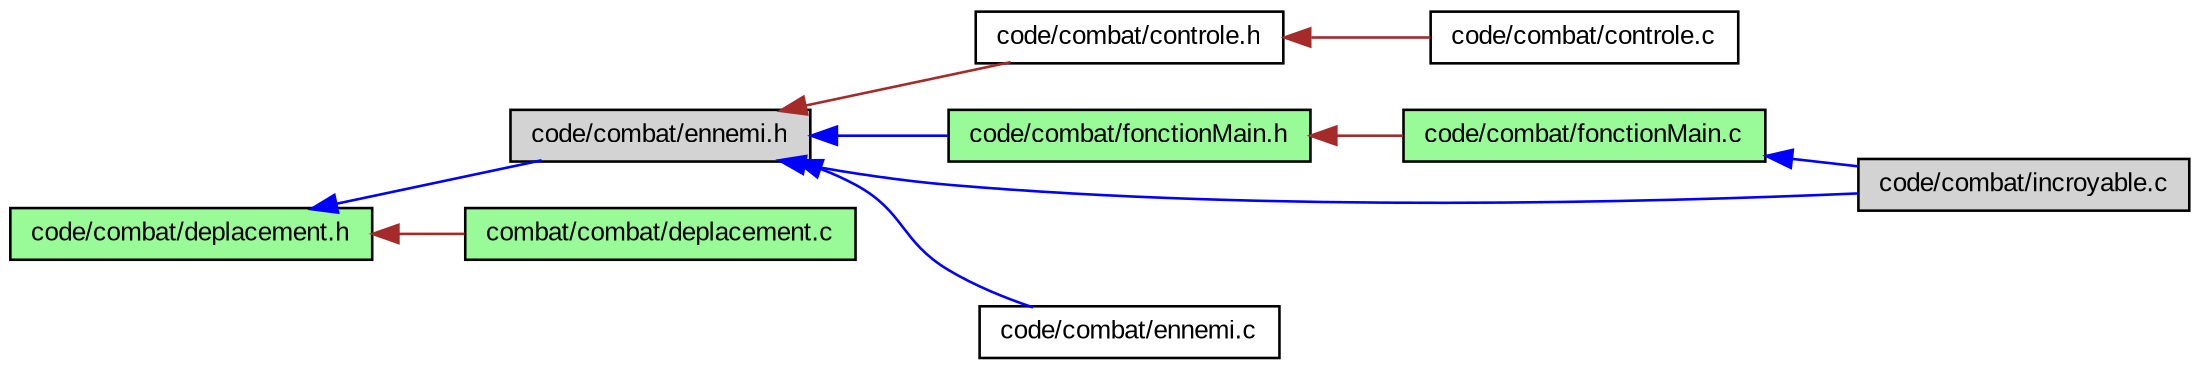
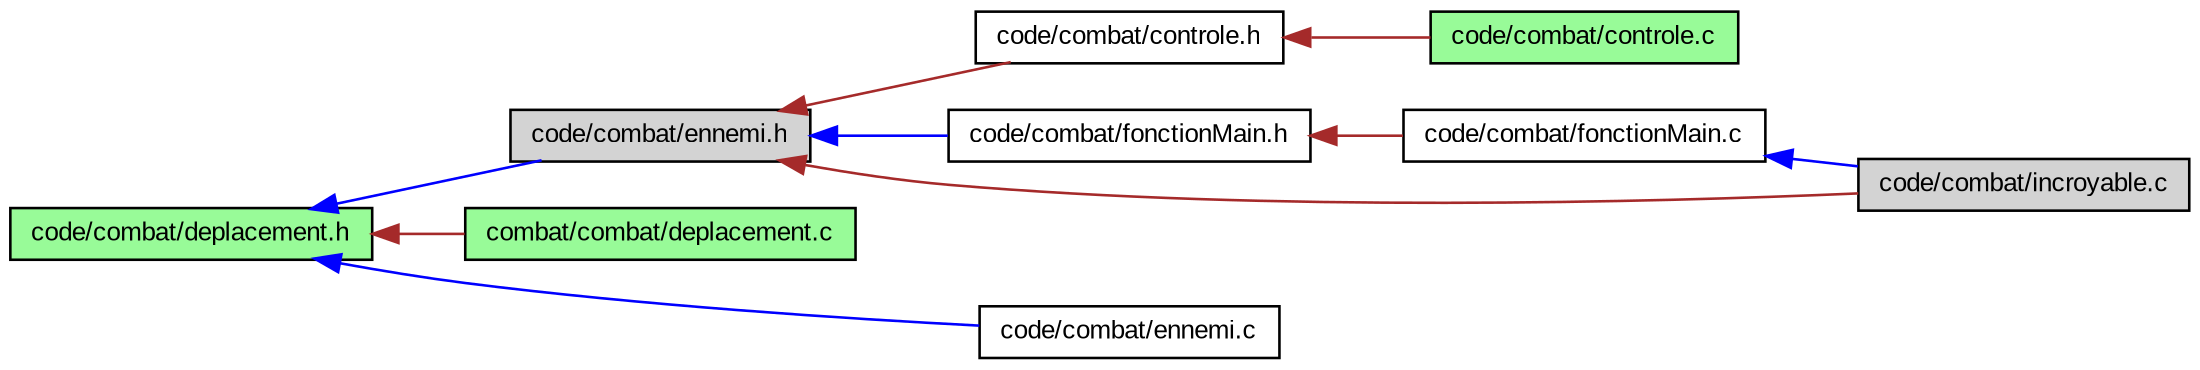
node "code/combat/controle.c": fillcolor white -> palegreen
node "code/combat/fonctionMain.h": fillcolor palegreen -> white
node "code/combat/fonctionMain.c": fillcolor palegreen -> white
edge "code/combat/incroyable.c" -> "code/combat/ennemi.h": color blue -> brown
edge "code/combat/ennemi.c" -> "code/combat/ennemi.h": now "code/combat/ennemi.c" -> "code/combat/deplacement.h"
